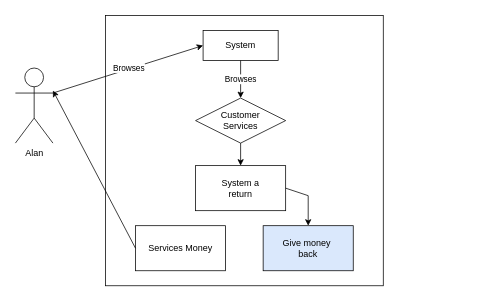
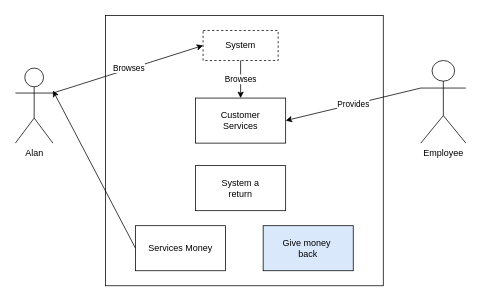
node "System": style solid -> dashed
node "Employee": added
edge "Employee" -> "Customer Services": added, label "Provides"
node "Customer Services": shape diamond -> rectangle
edge "Customer Services" -> "System a return": removed
edge "System a return" -> "Give money back": removed
